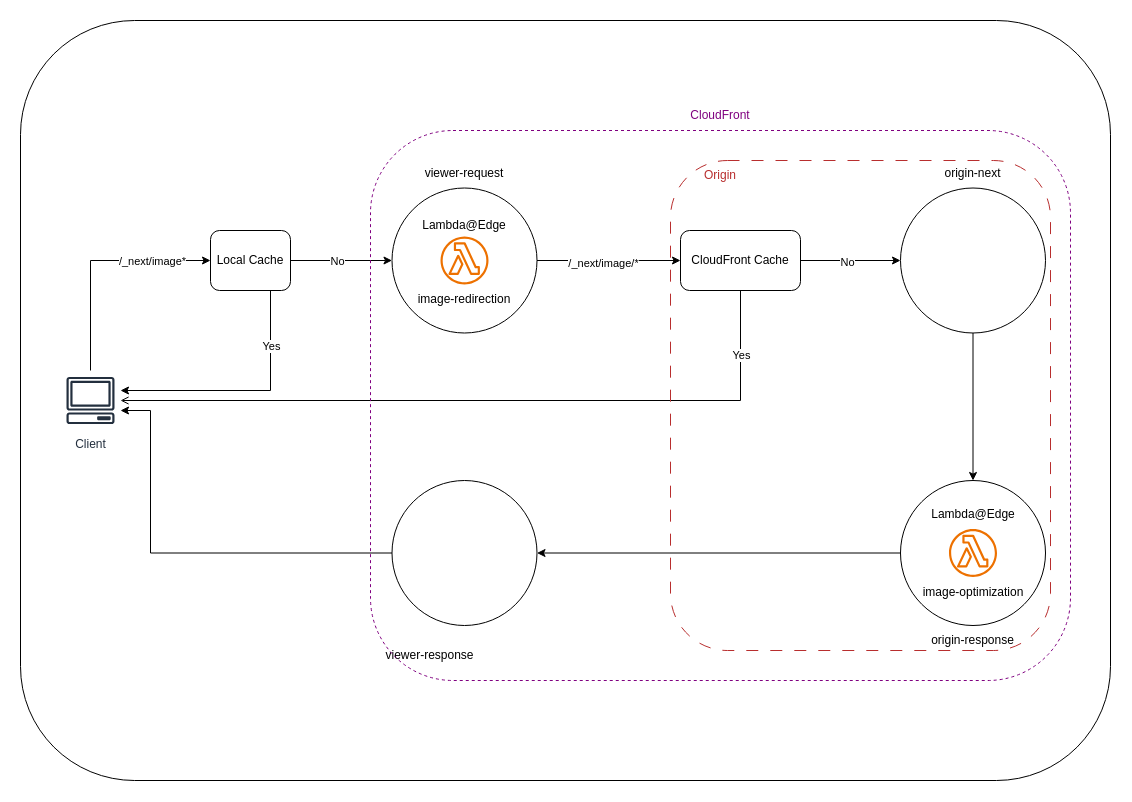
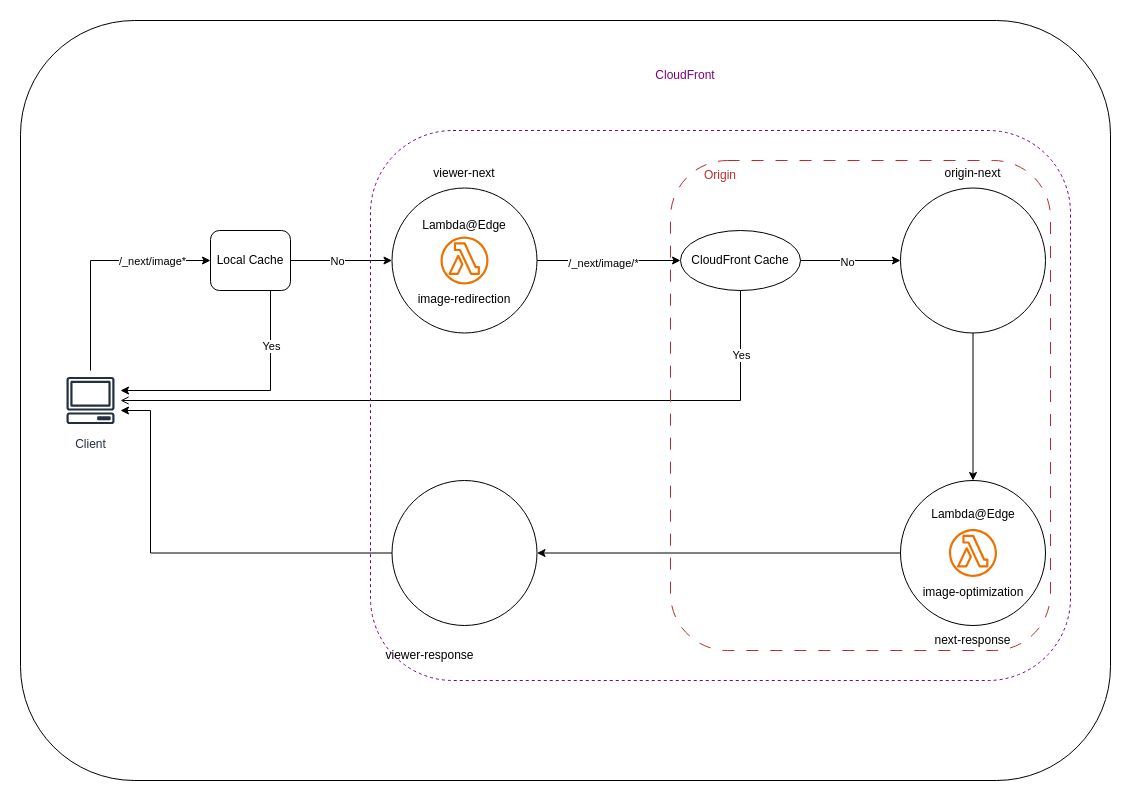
node "CloudFront": moved (721, 116) -> (686, 76)
node "viewer-request": label "viewer-request" -> "viewer-next"
node "CloudFront Cache": shape rounded rectangle -> ellipse
node "origin-response": label "origin-response" -> "next-response"
